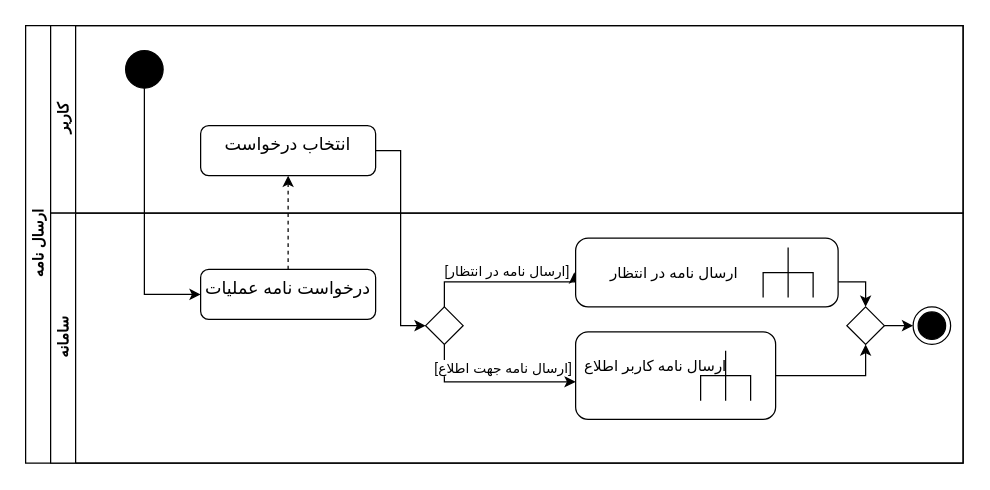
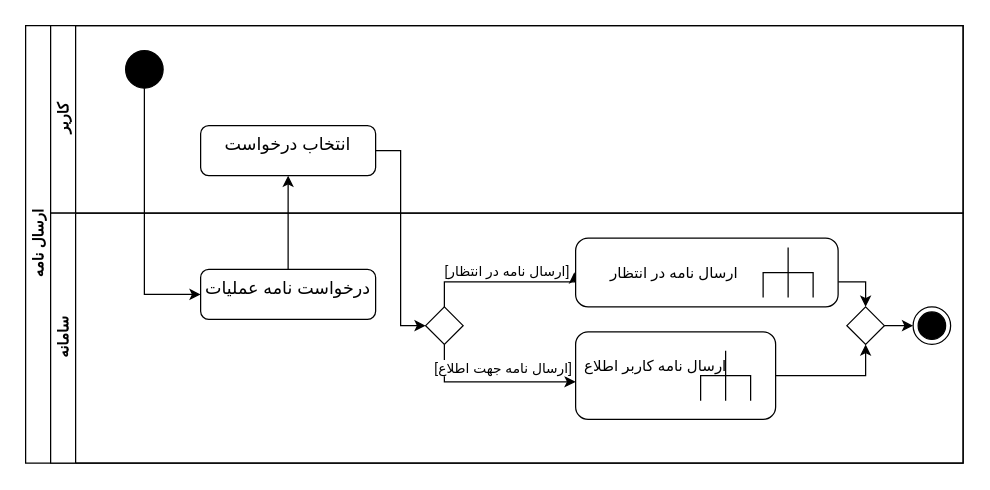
edge "درخواست نامه عملیات" -> "انتخاب درخواست": style dashed -> solid
